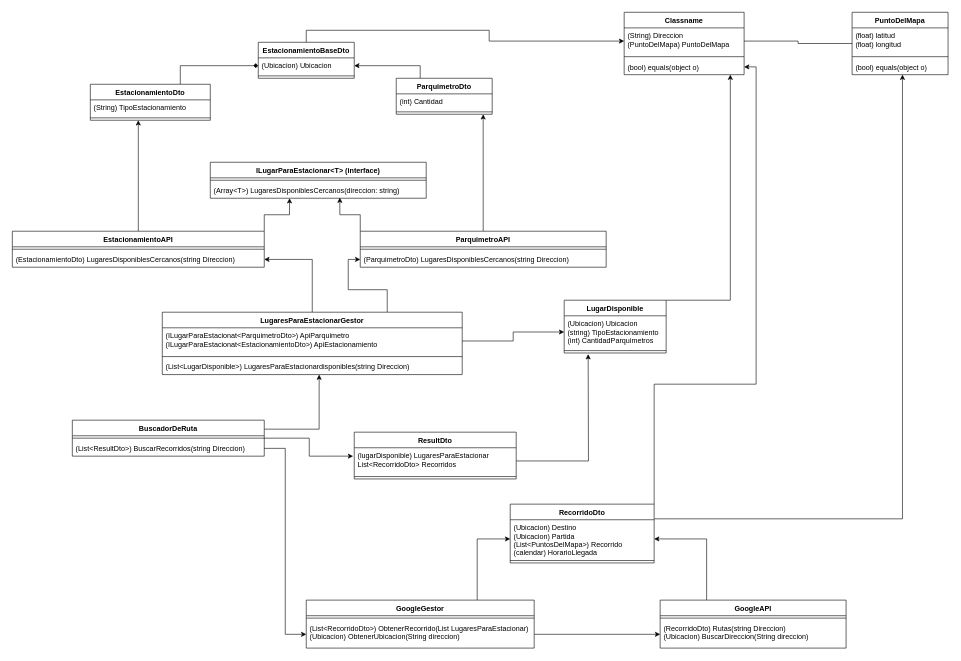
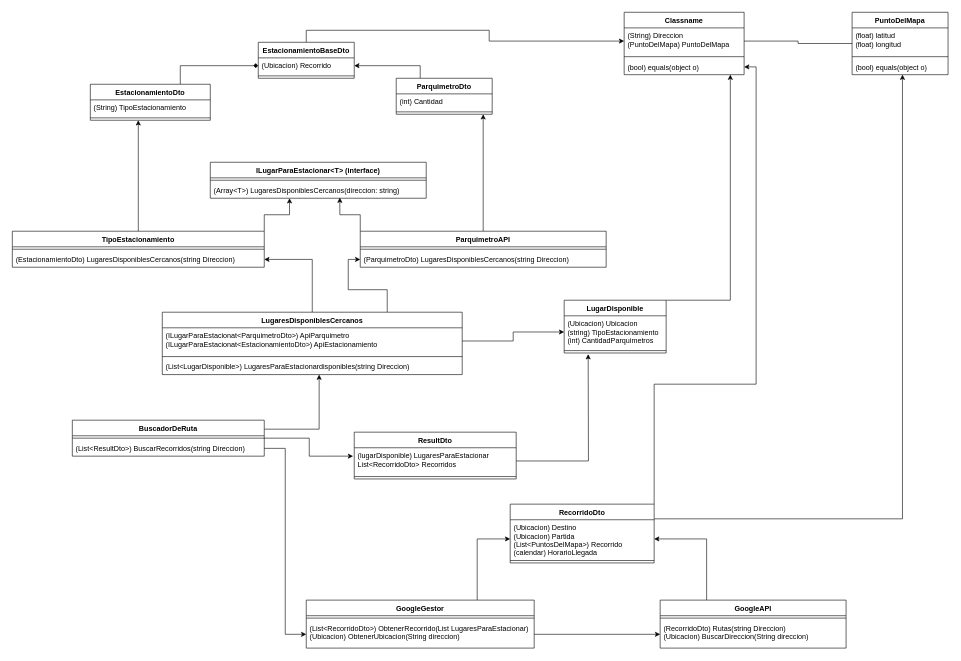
node "(Ubicacion) Ubicacion": label "(Ubicacion) Ubicacion" -> "(Ubicacion) Recorrido"
node "EstacionamientoAPI": label "EstacionamientoAPI" -> "TipoEstacionamiento"
node "LugaresParaEstacionarGestor": label "LugaresParaEstacionarGestor" -> "LugaresDisponiblesCercanos"
